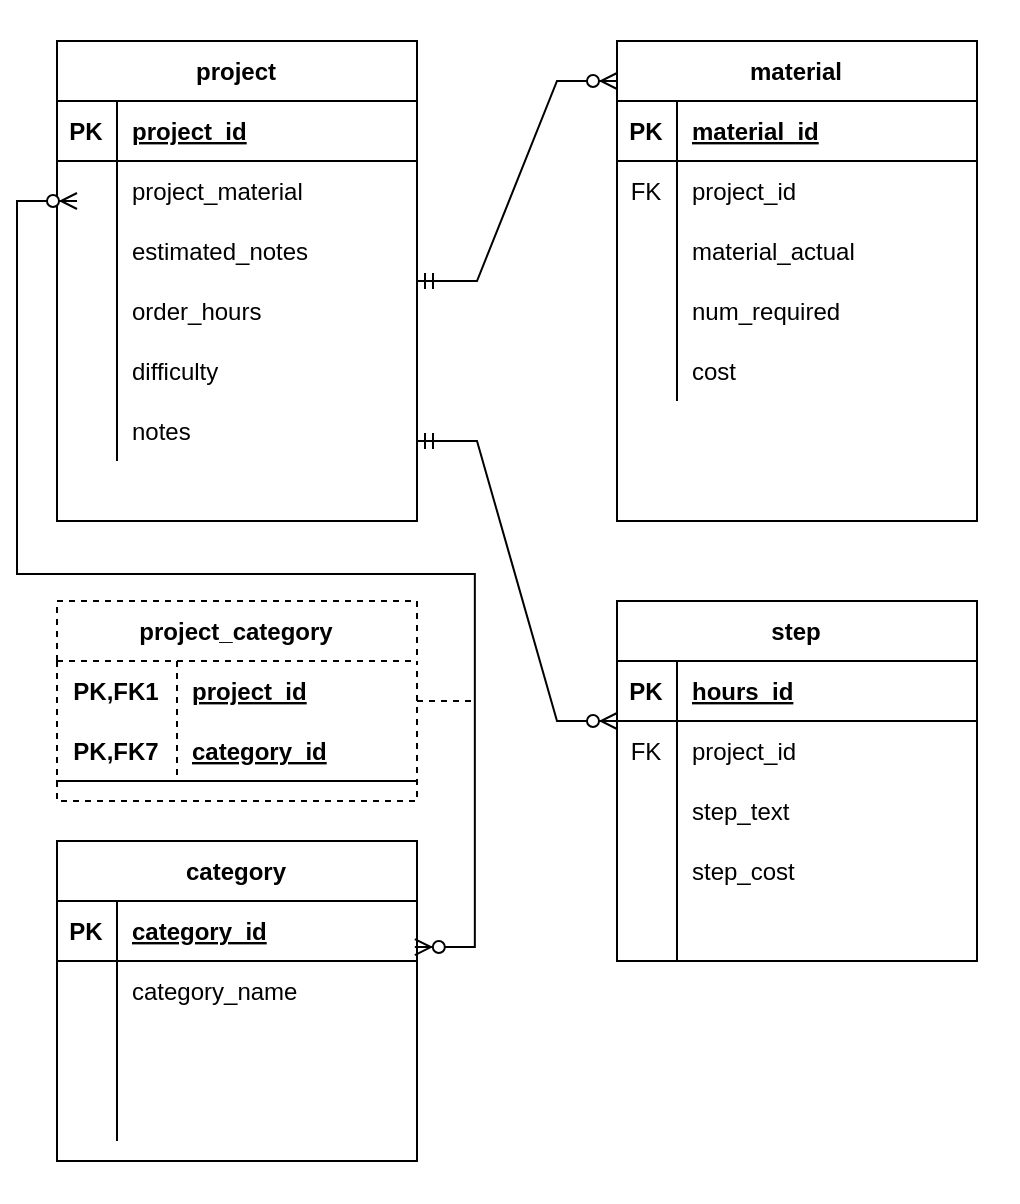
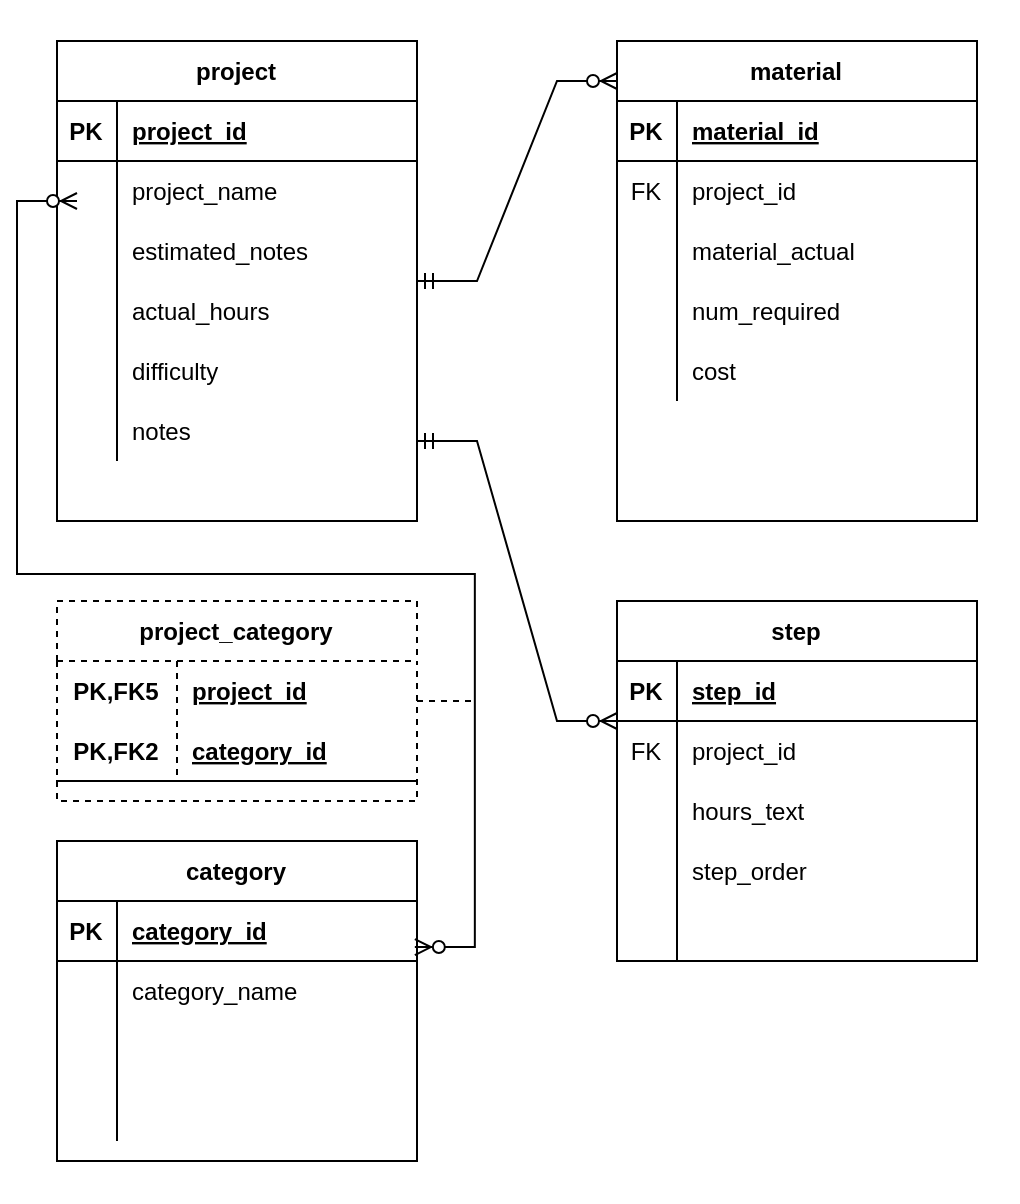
node "project_material": label "project_material" -> "project_name"
node "order_hours": label "order_hours" -> "actual_hours"
node "PK,FK1": label "PK,FK1" -> "PK,FK5"
node "hours_id": label "hours_id" -> "step_id"
node "PK,FK7": label "PK,FK7" -> "PK,FK2"
node "step_text": label "step_text" -> "hours_text"
node "step_cost": label "step_cost" -> "step_order"
